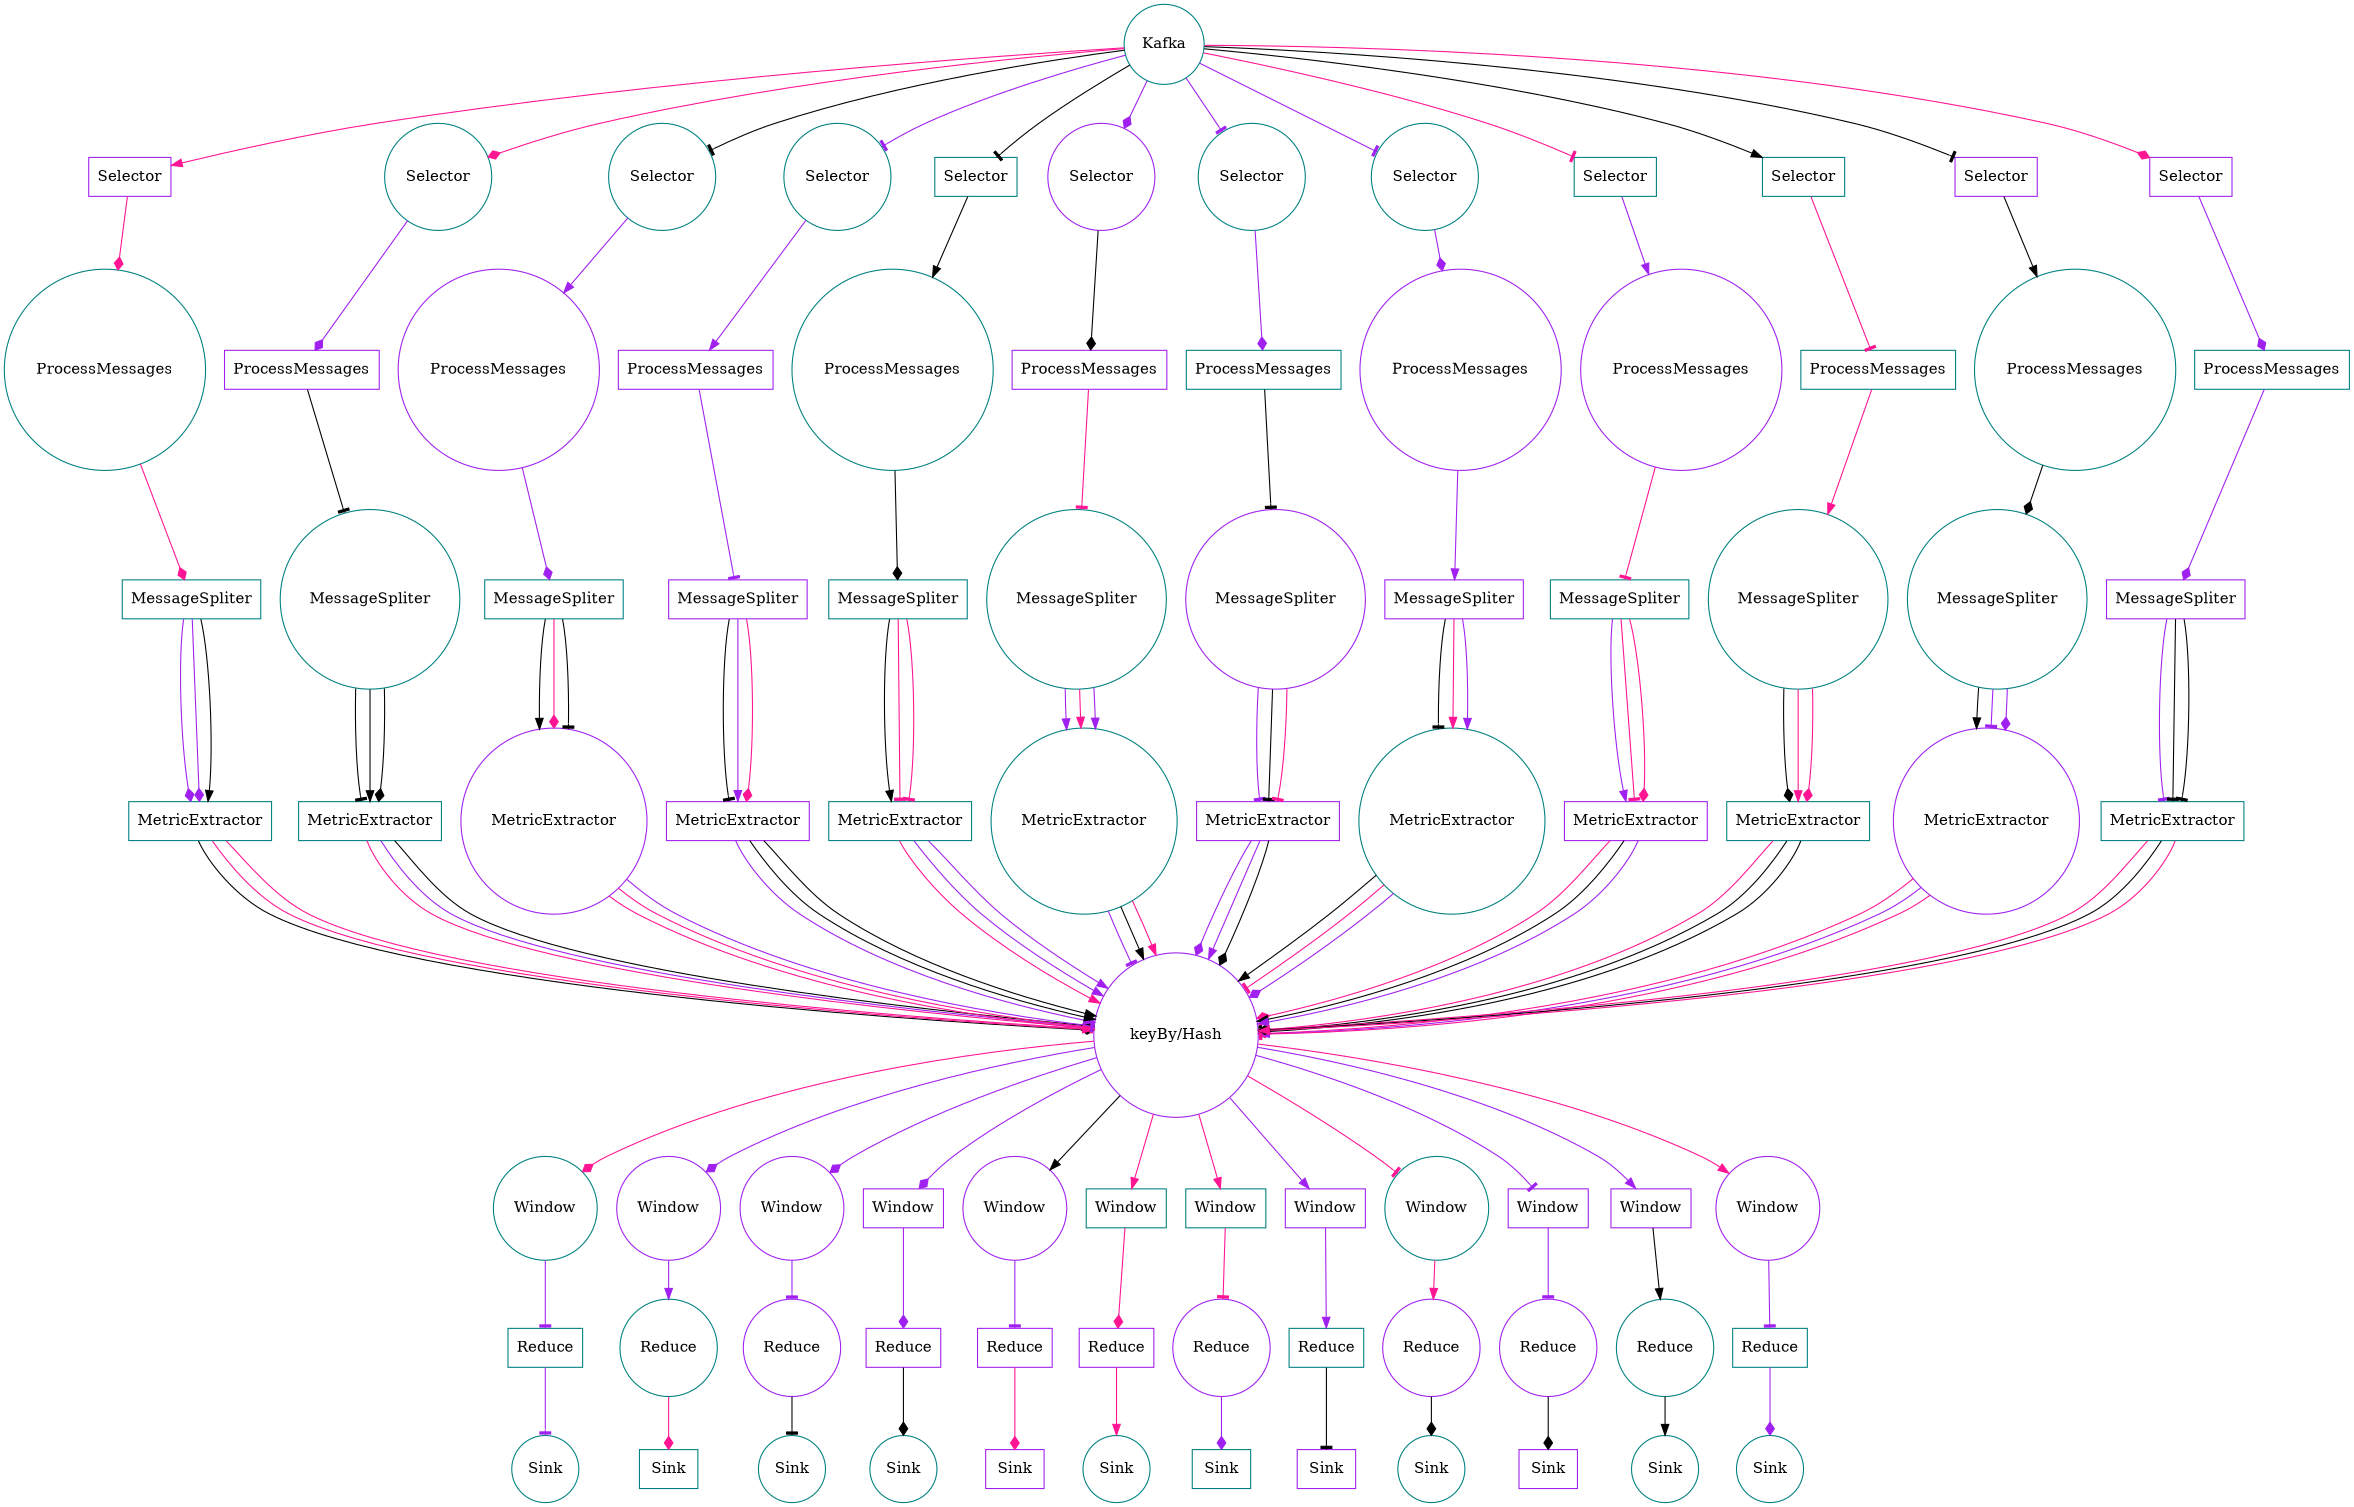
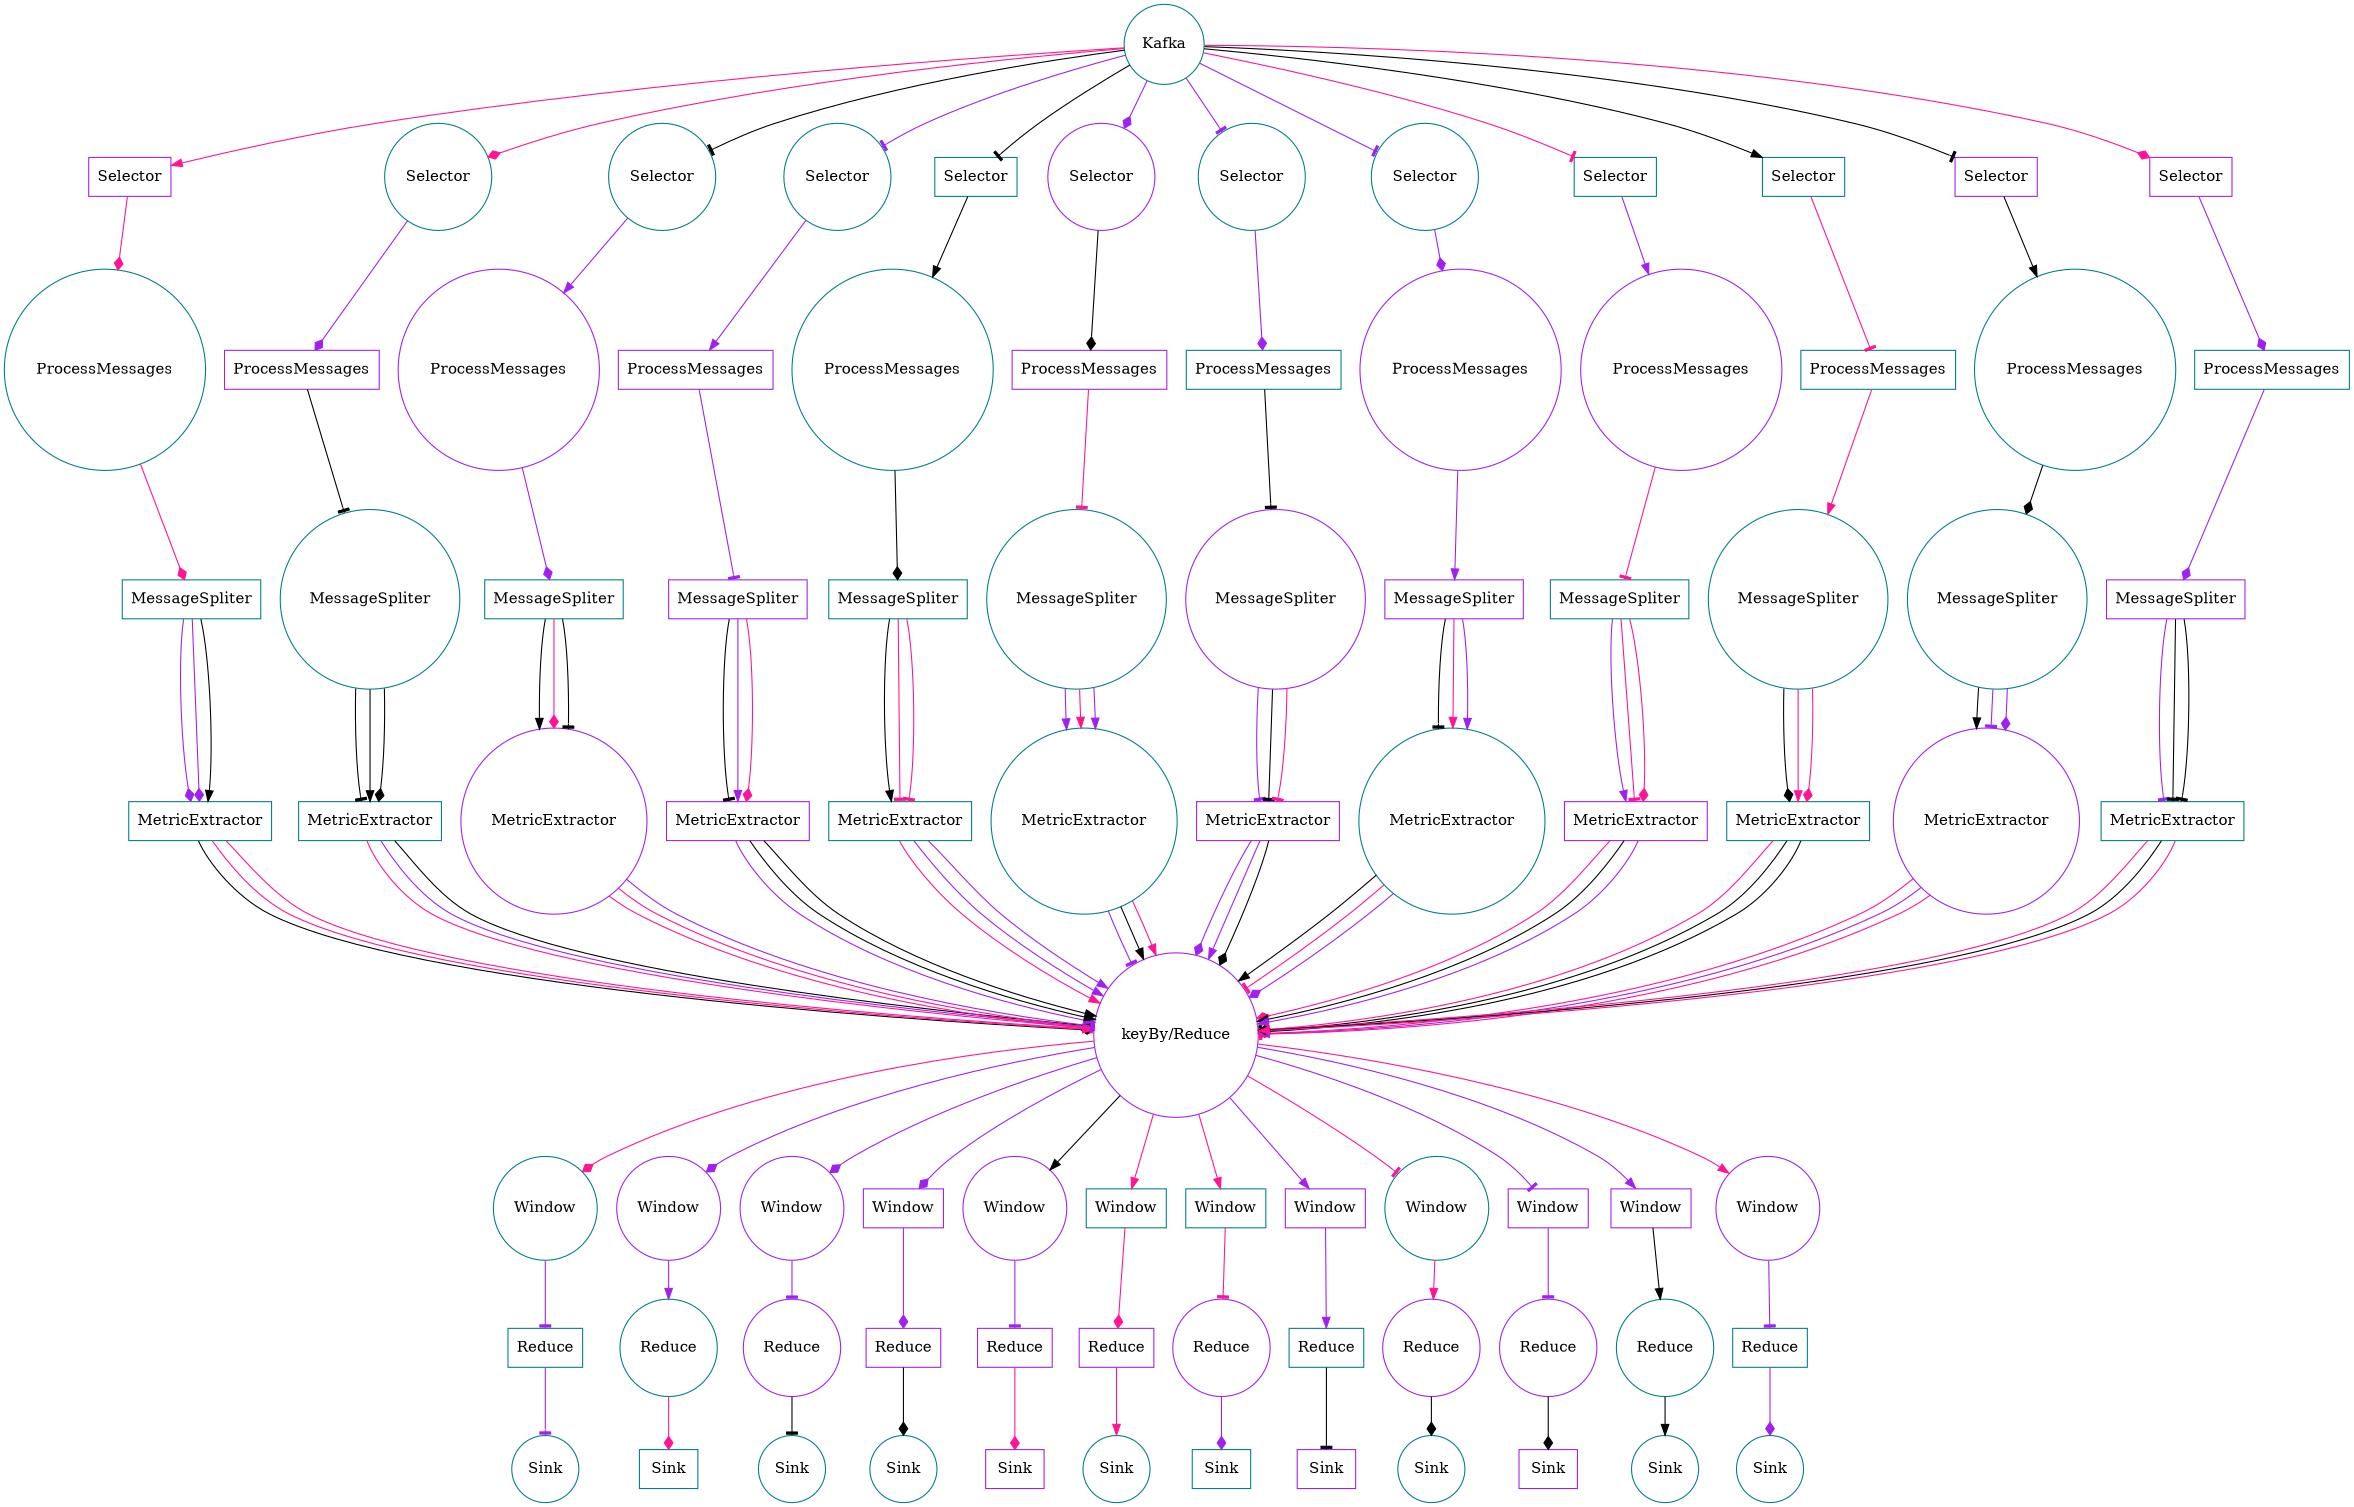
node "keyBy/Hash": label "keyBy/Hash" -> "keyBy/Reduce"
